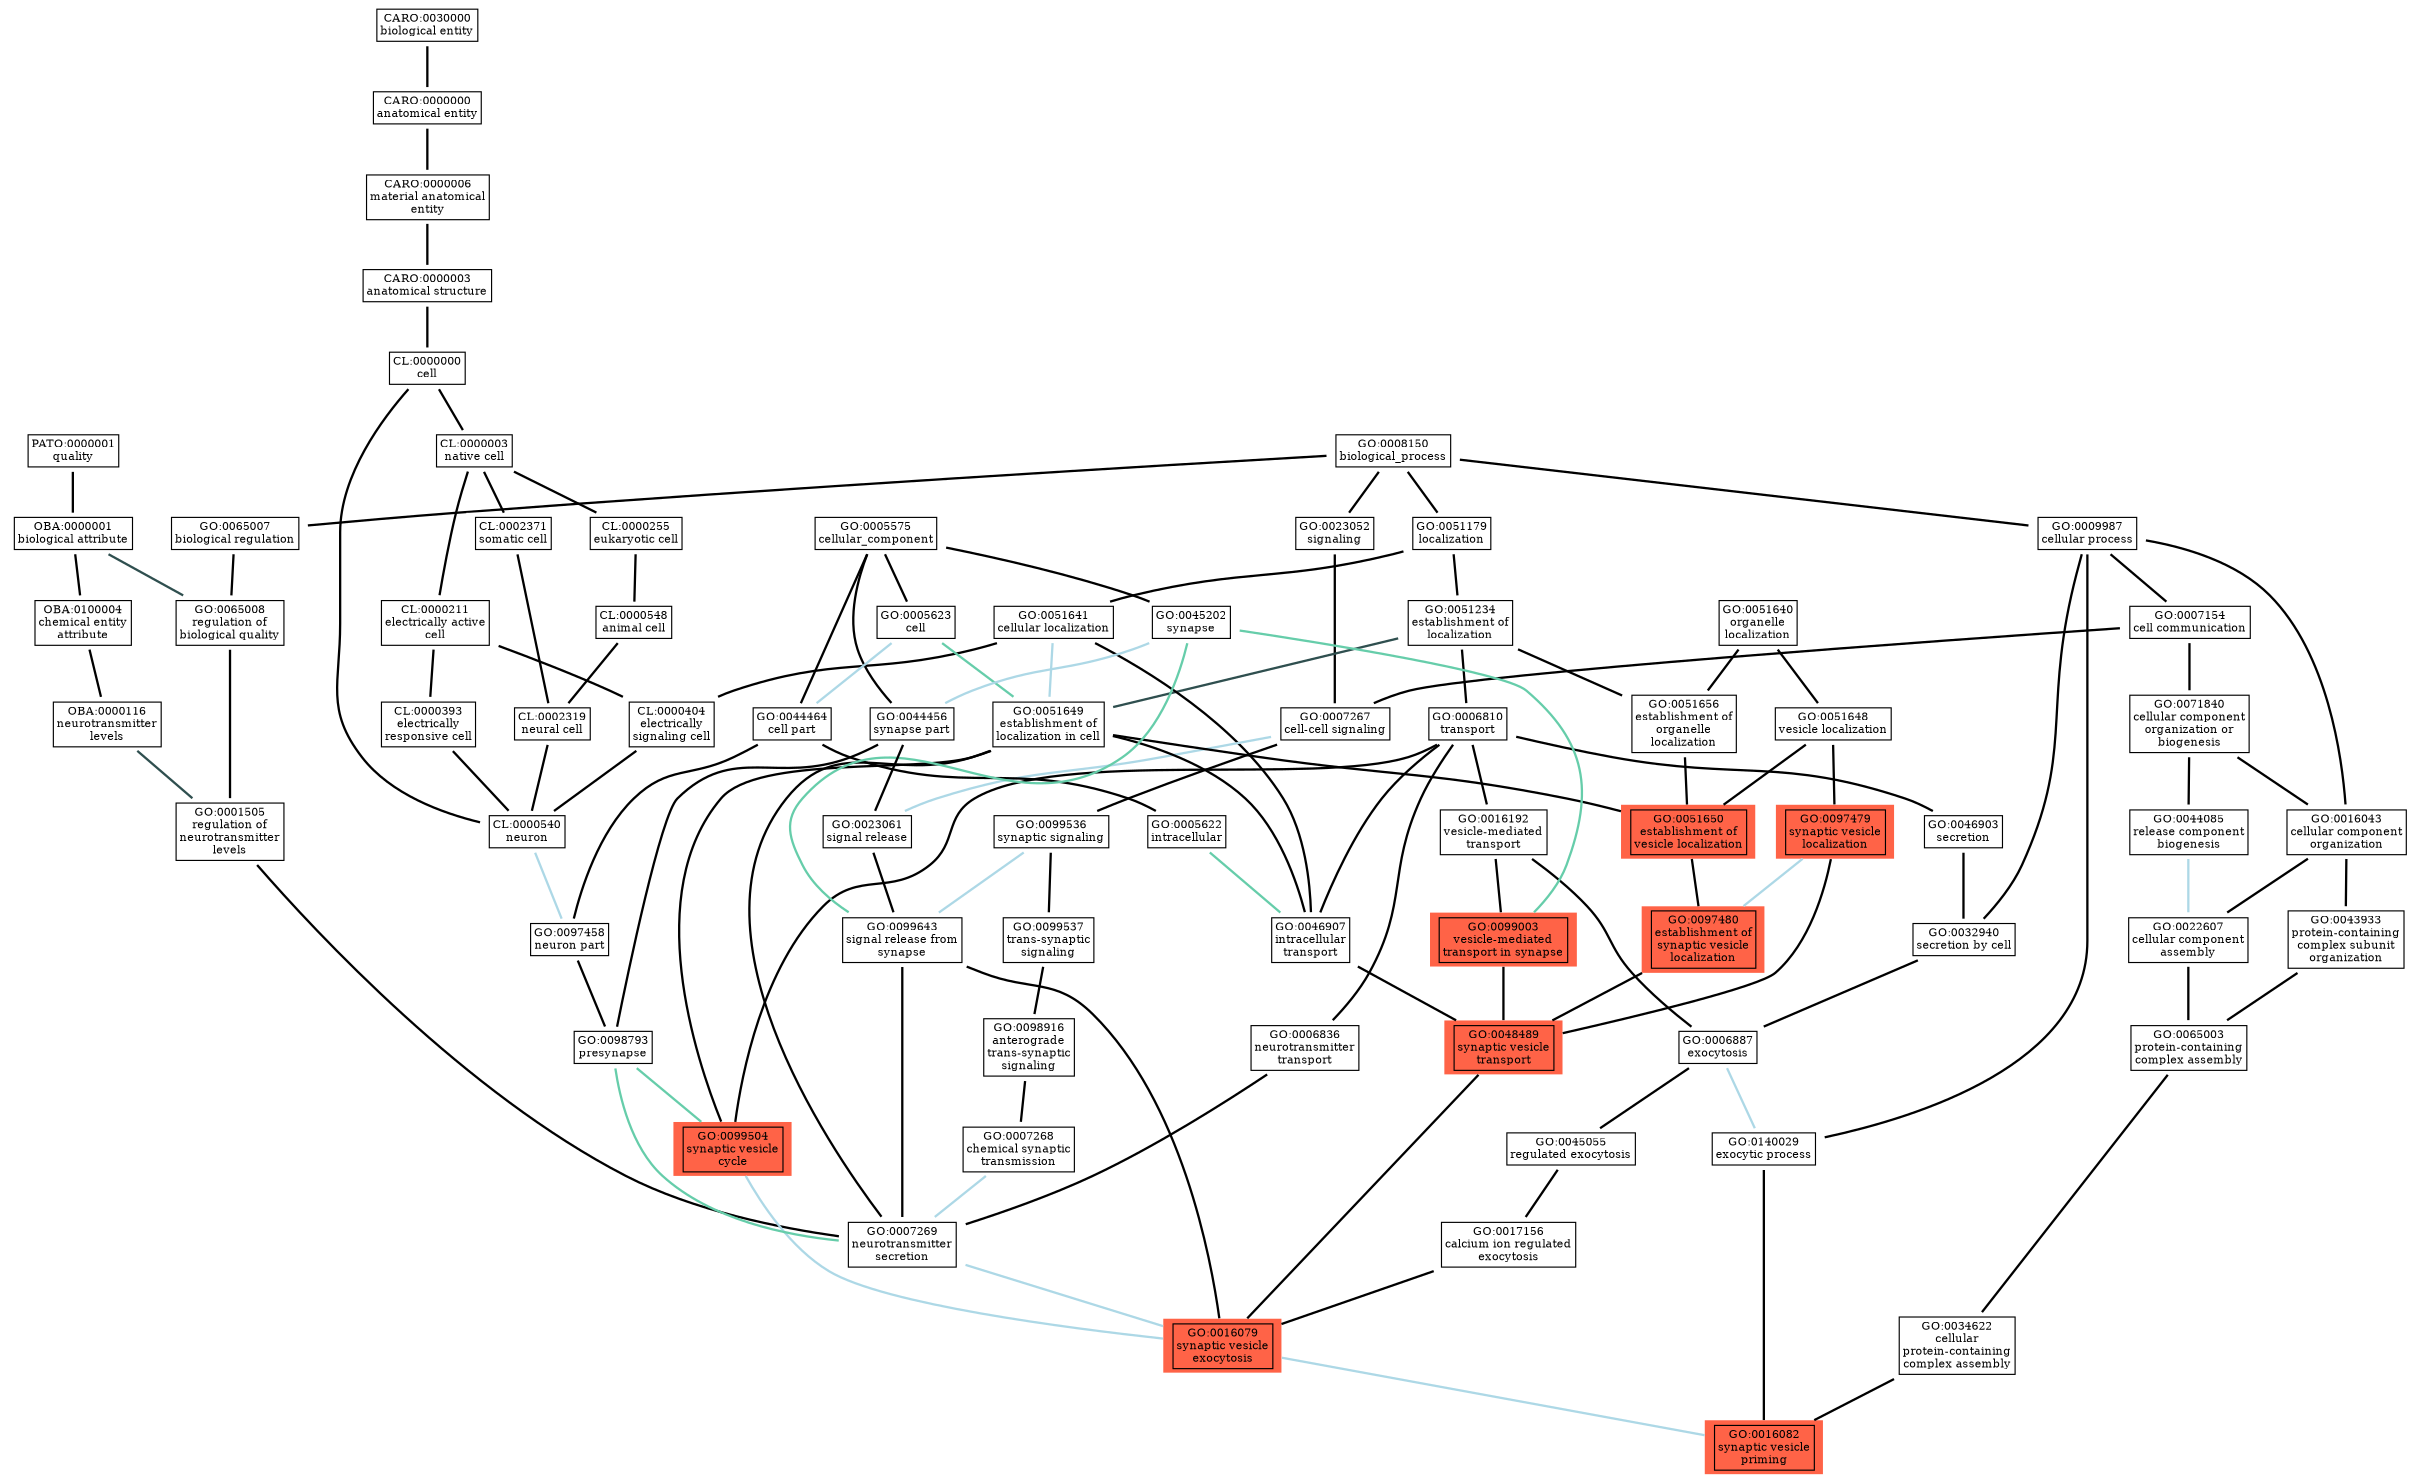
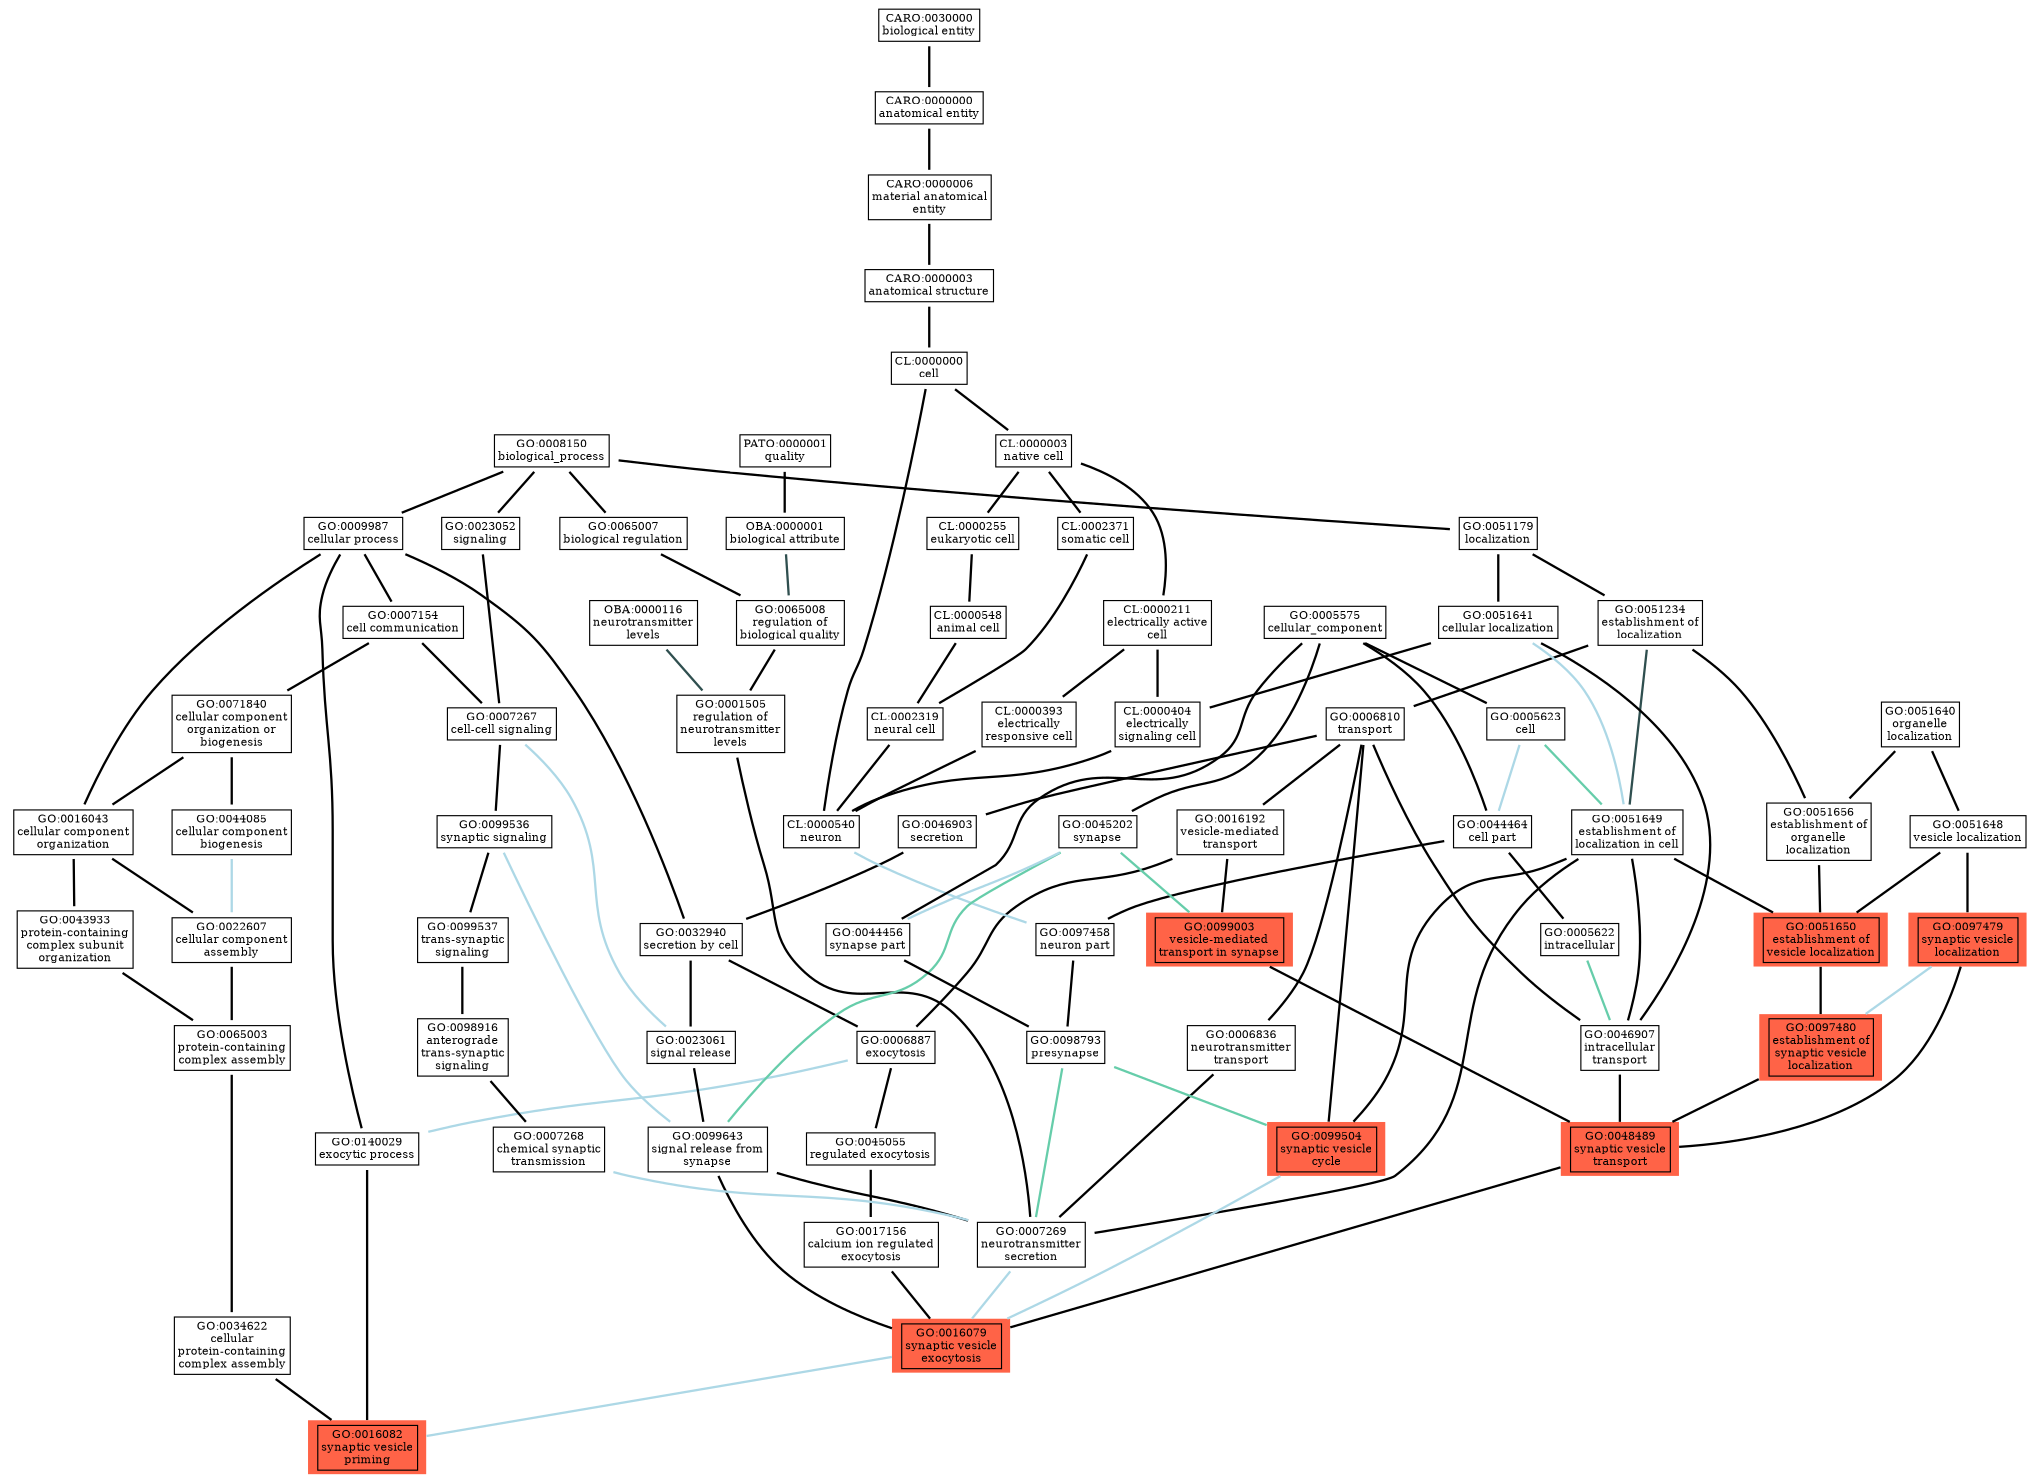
node "OBA:0100004": removed
edge "GO:0044456" -- "GO:0023061": now "GO:0032940" -- "GO:0023061"
node "GO:0044085": text "release component" -> "cellular component"
